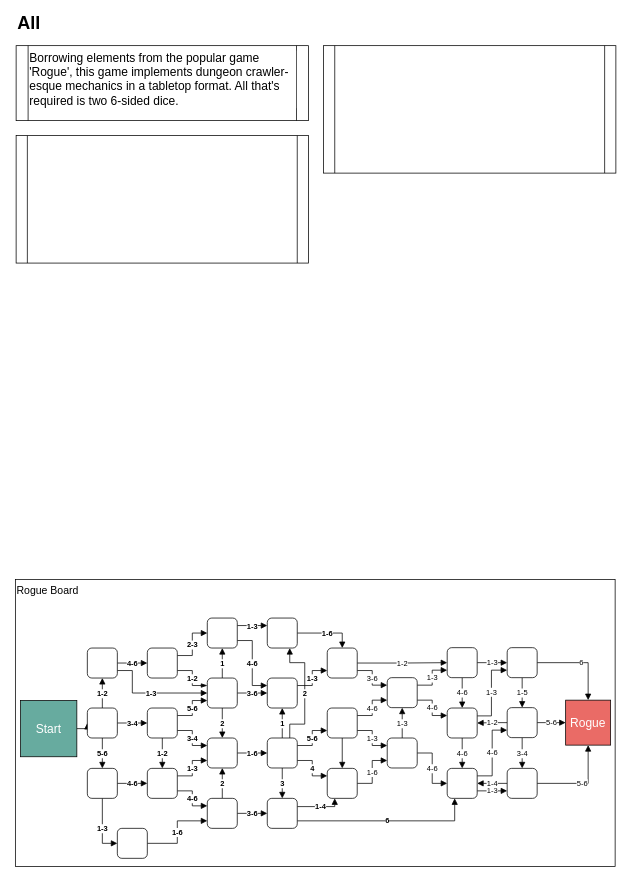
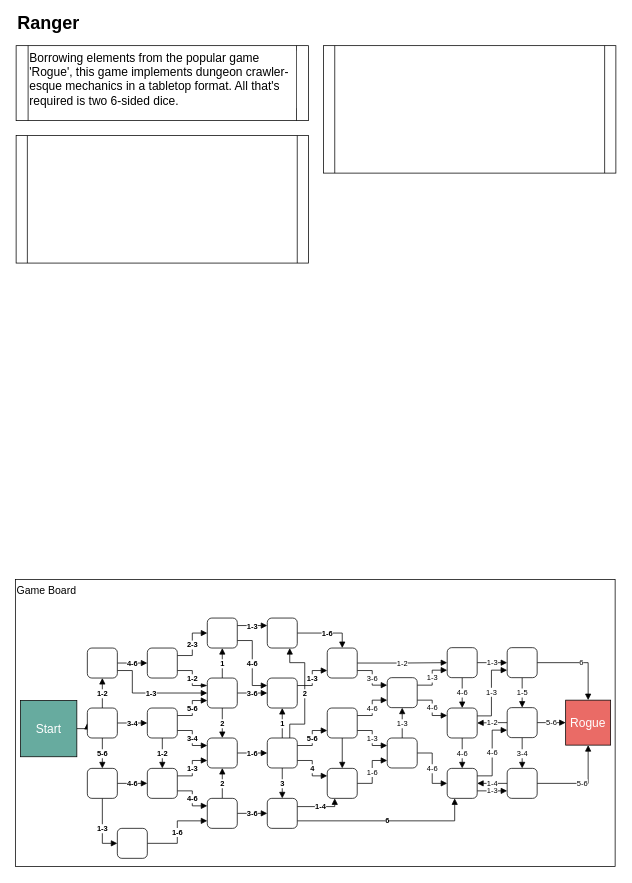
node "All": label "All" -> "Ranger"
node "Rogue Board": label "Rogue Board" -> "Game Board"
